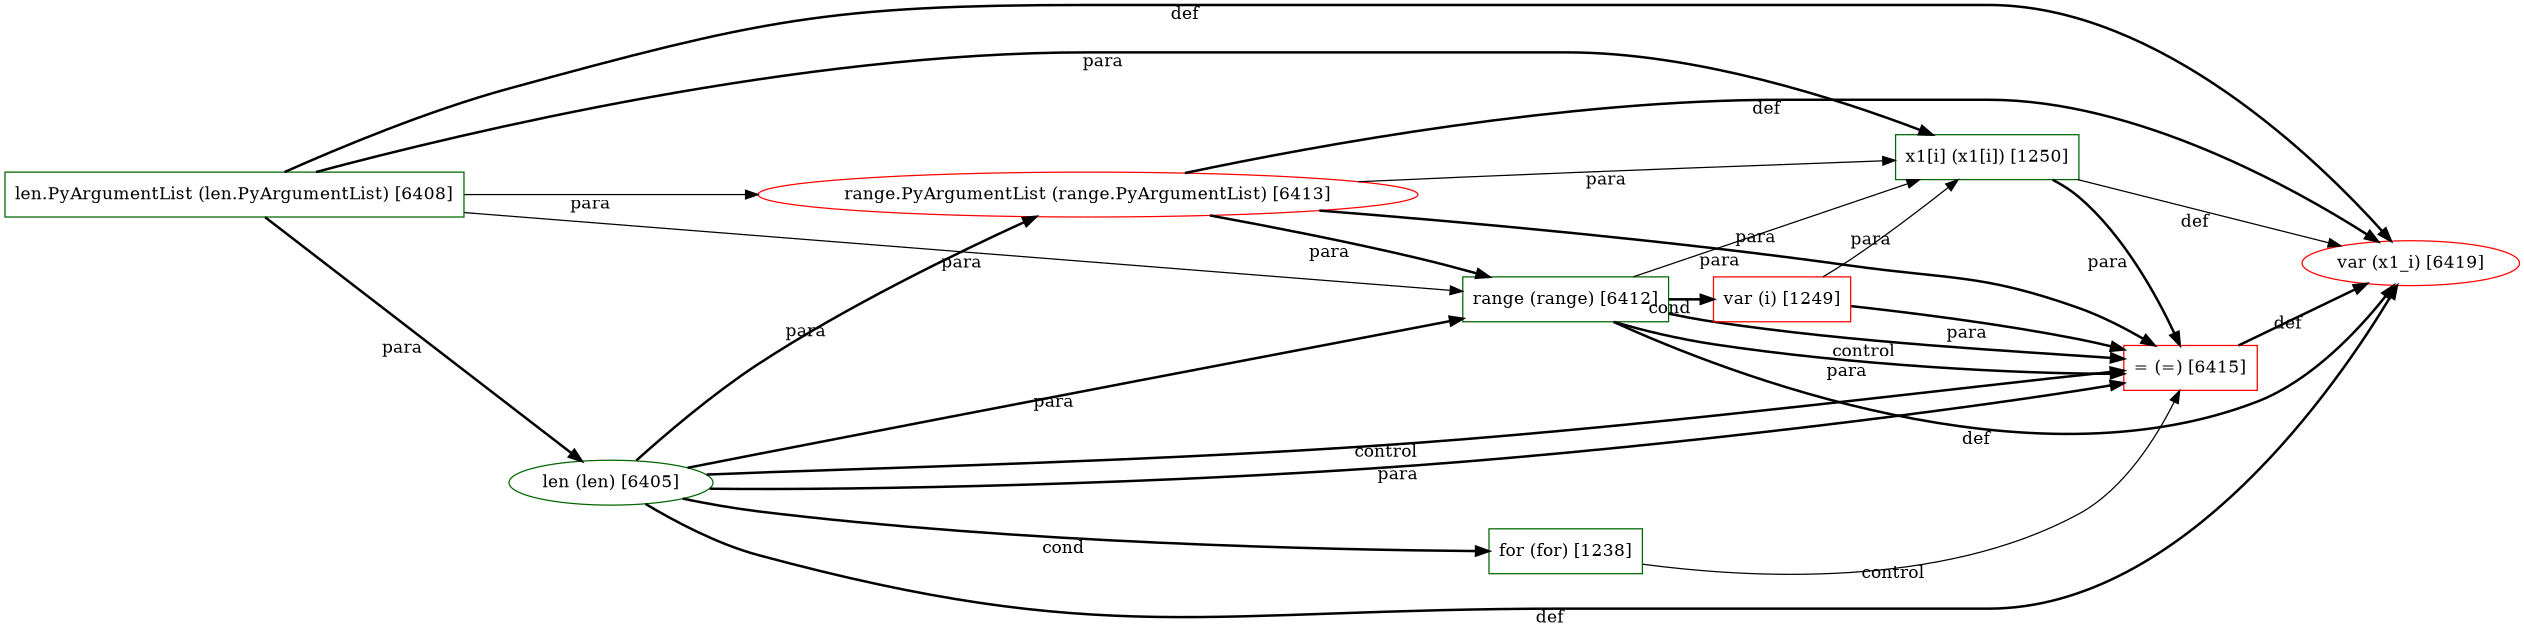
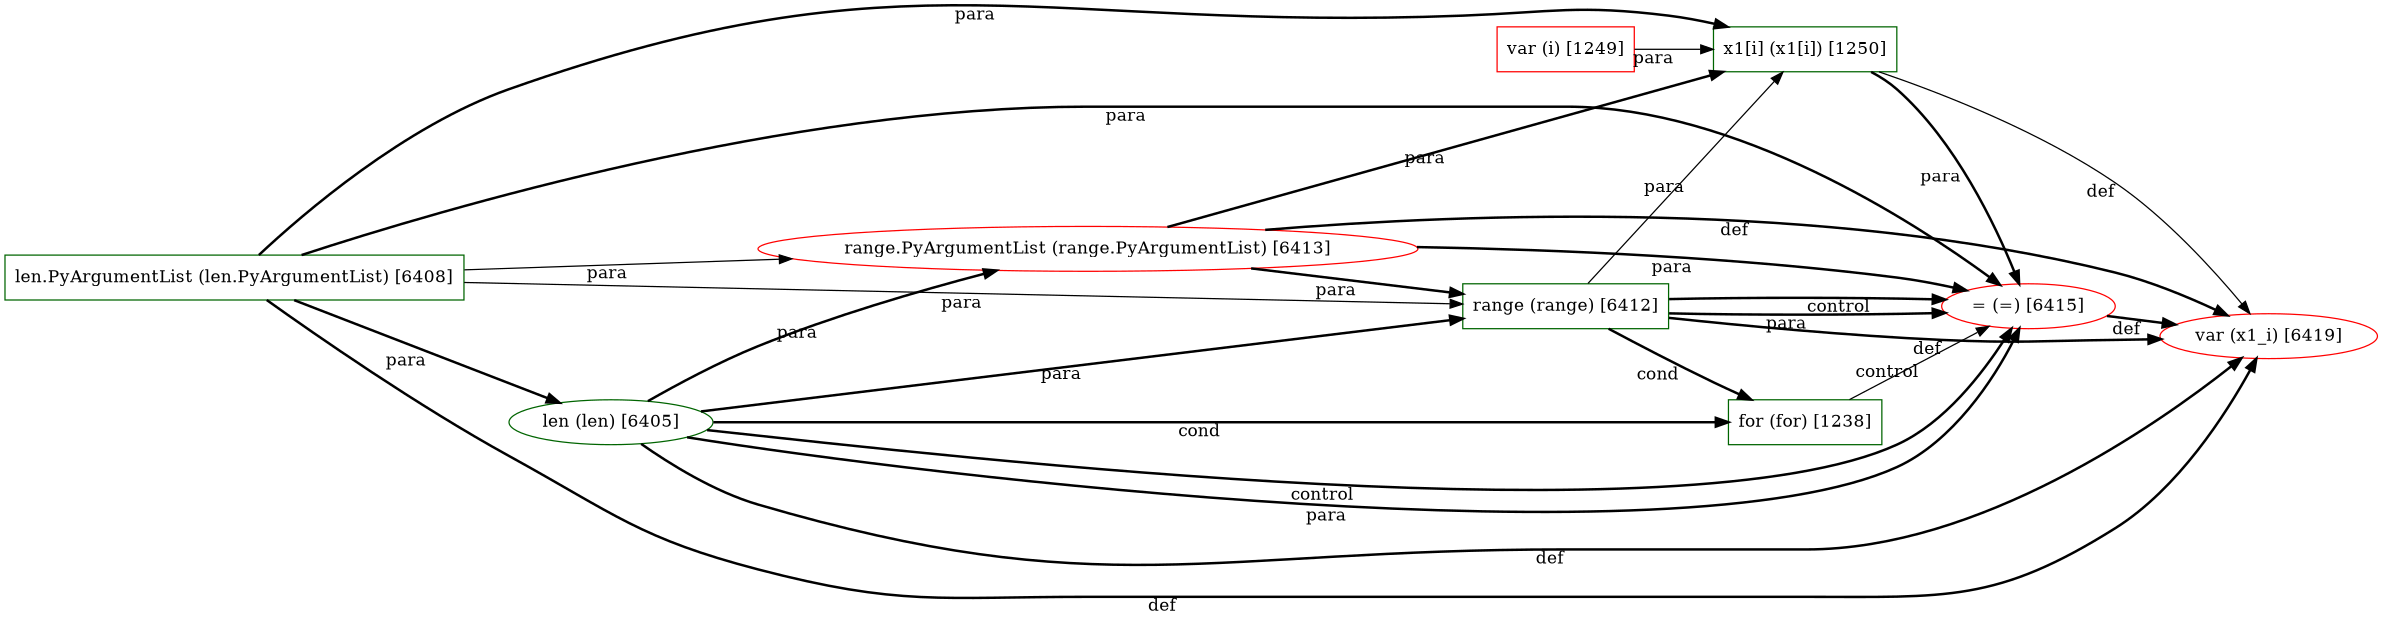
edge "range.PyArgumentList (range.PyArgumentList) [6413]" -> "x1[i] (x1[i]) [1250]": style solid -> bold
edge "range (range) [6412]" -> "var (i) [1249]": now "range (range) [6412]" -> "for (for) [1238]"
edge "var (i) [1249]" -> "= (=) [6415]": now "len.PyArgumentList (len.PyArgumentList) [6408]" -> "= (=) [6415]"
node "= (=) [6415]": shape box -> ellipse
